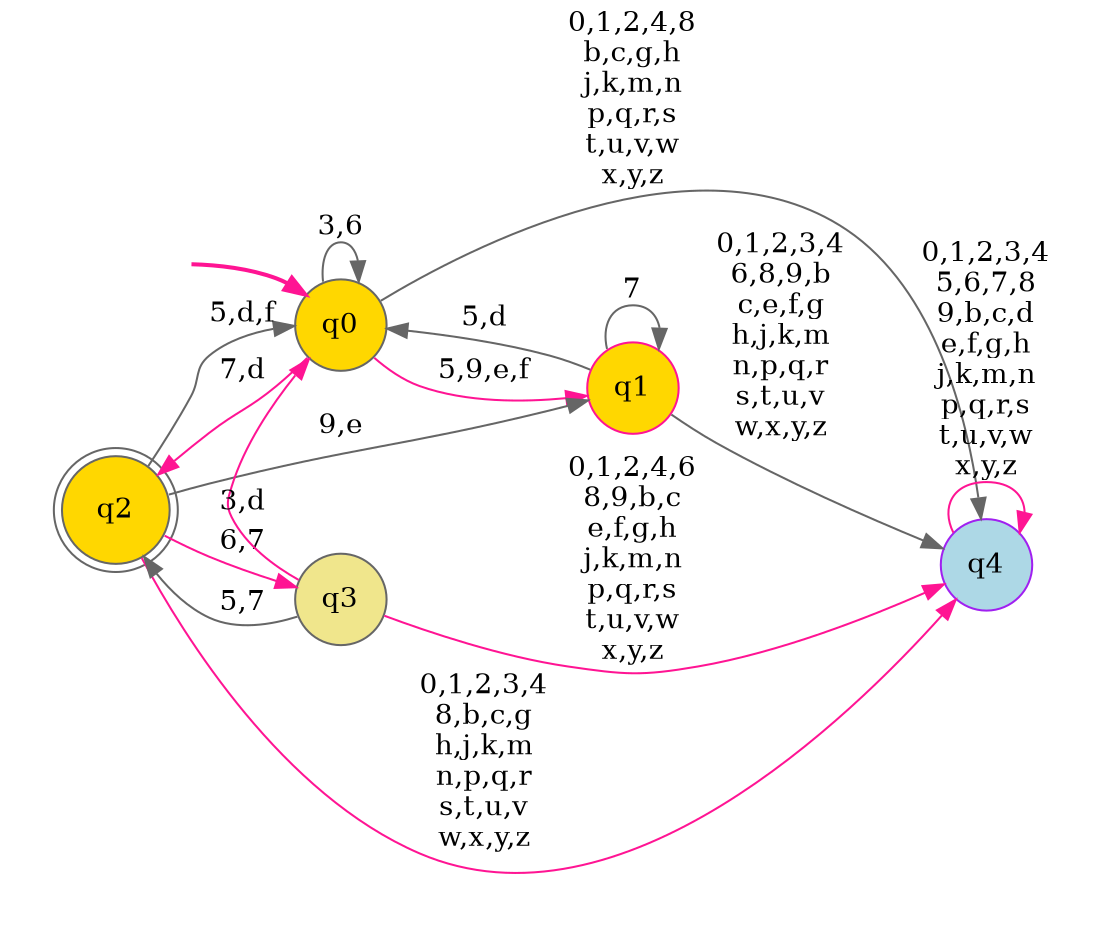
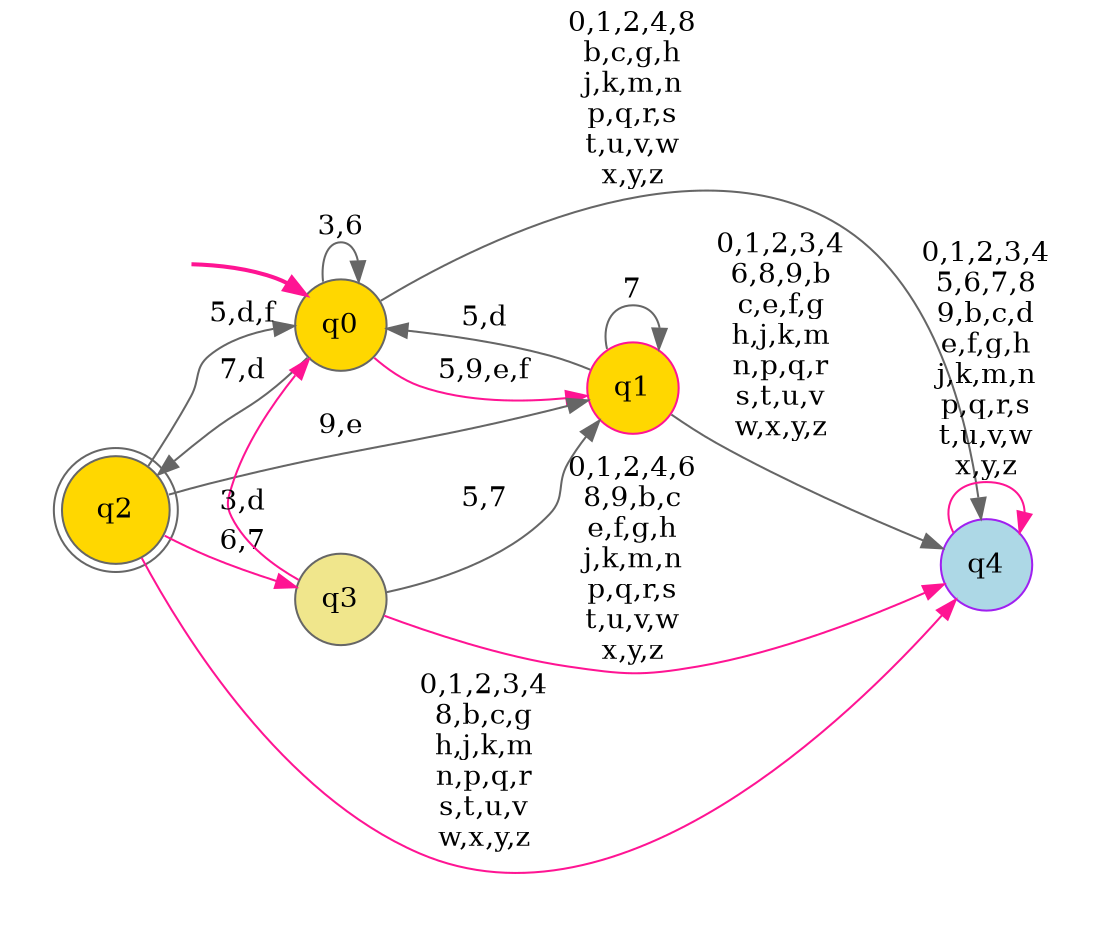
edge "q0" -> "q2": color deeppink -> gray40
edge "q3" -> "q2": now "q3" -> "q1"
